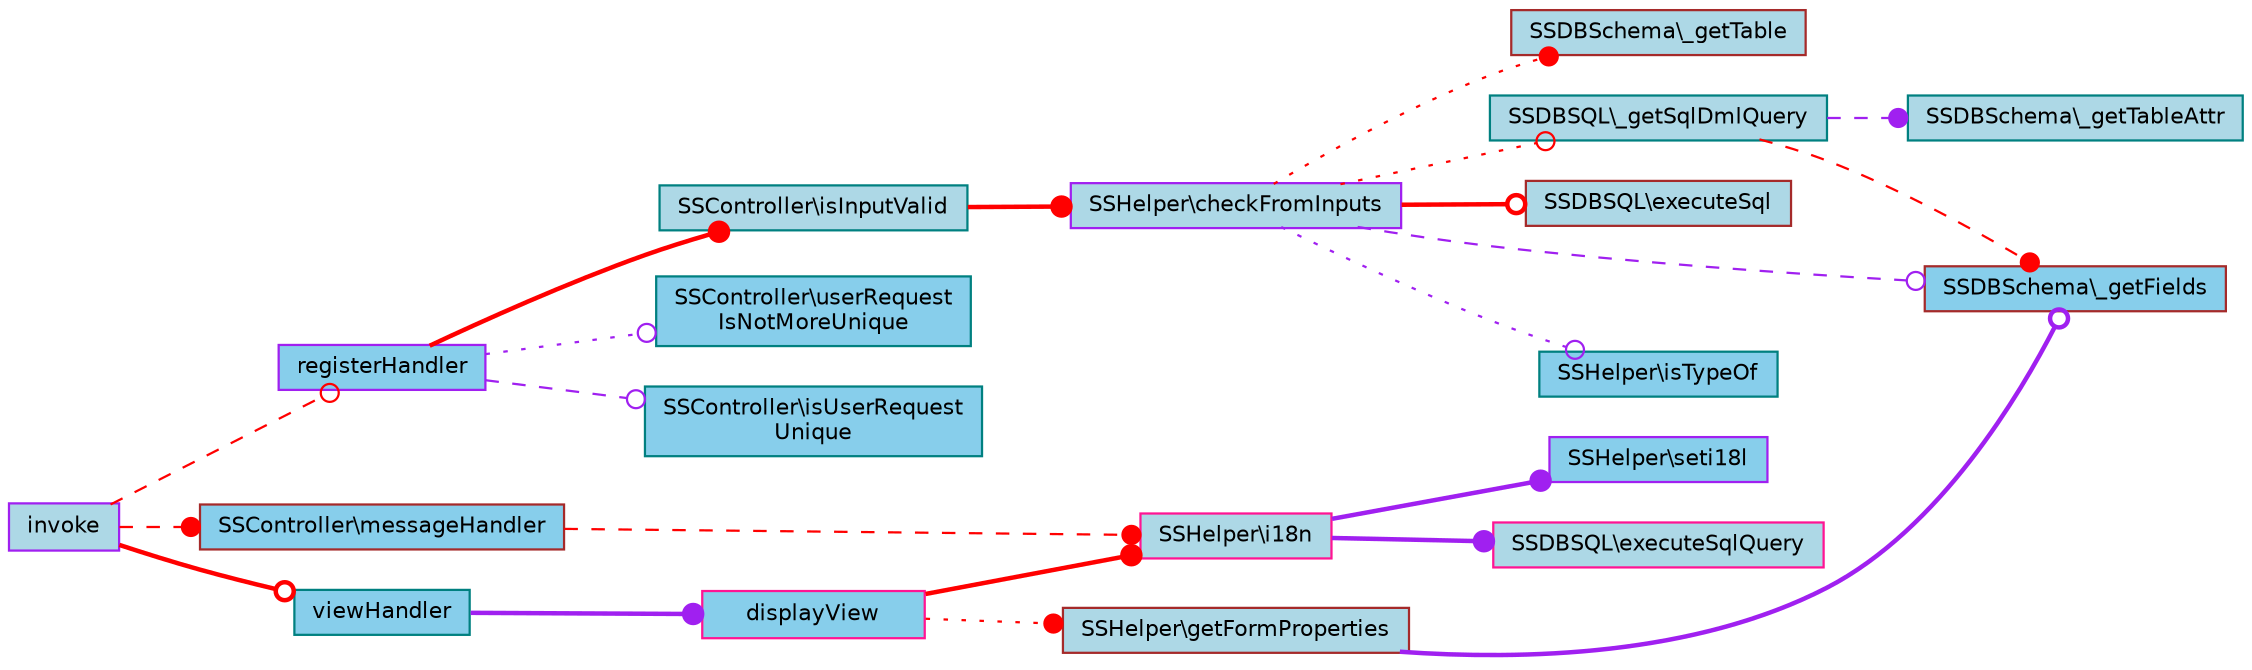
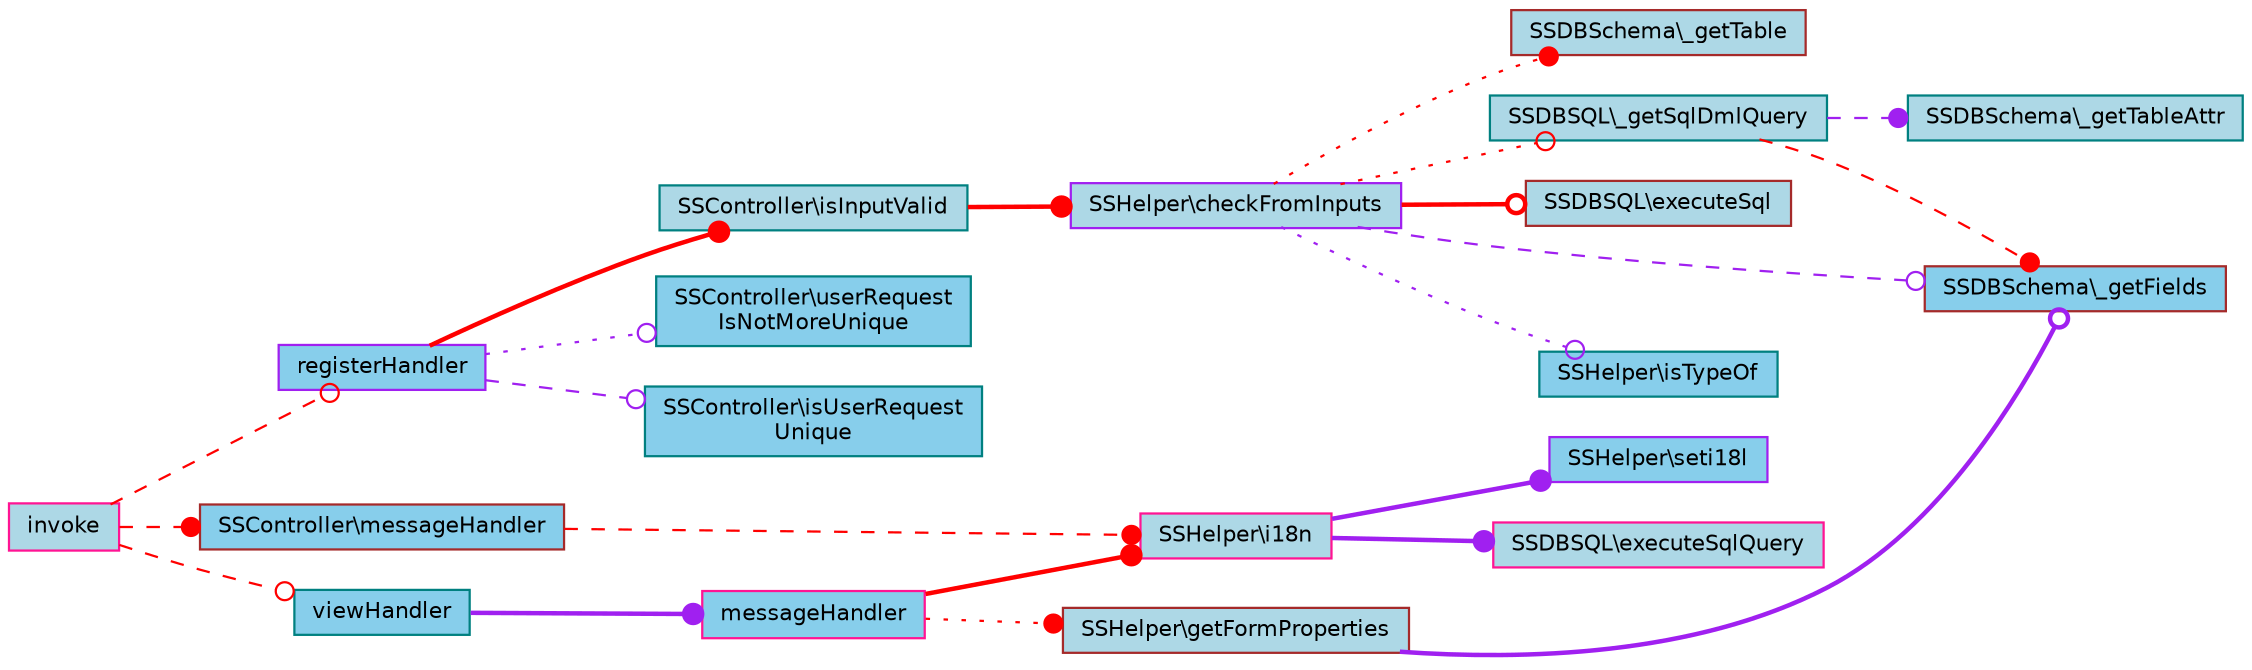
node "invoke": color purple -> deeppink
edge "invoke" -> "viewHandler": style bold -> dashed
node "displayView": label "displayView" -> "messageHandler"
